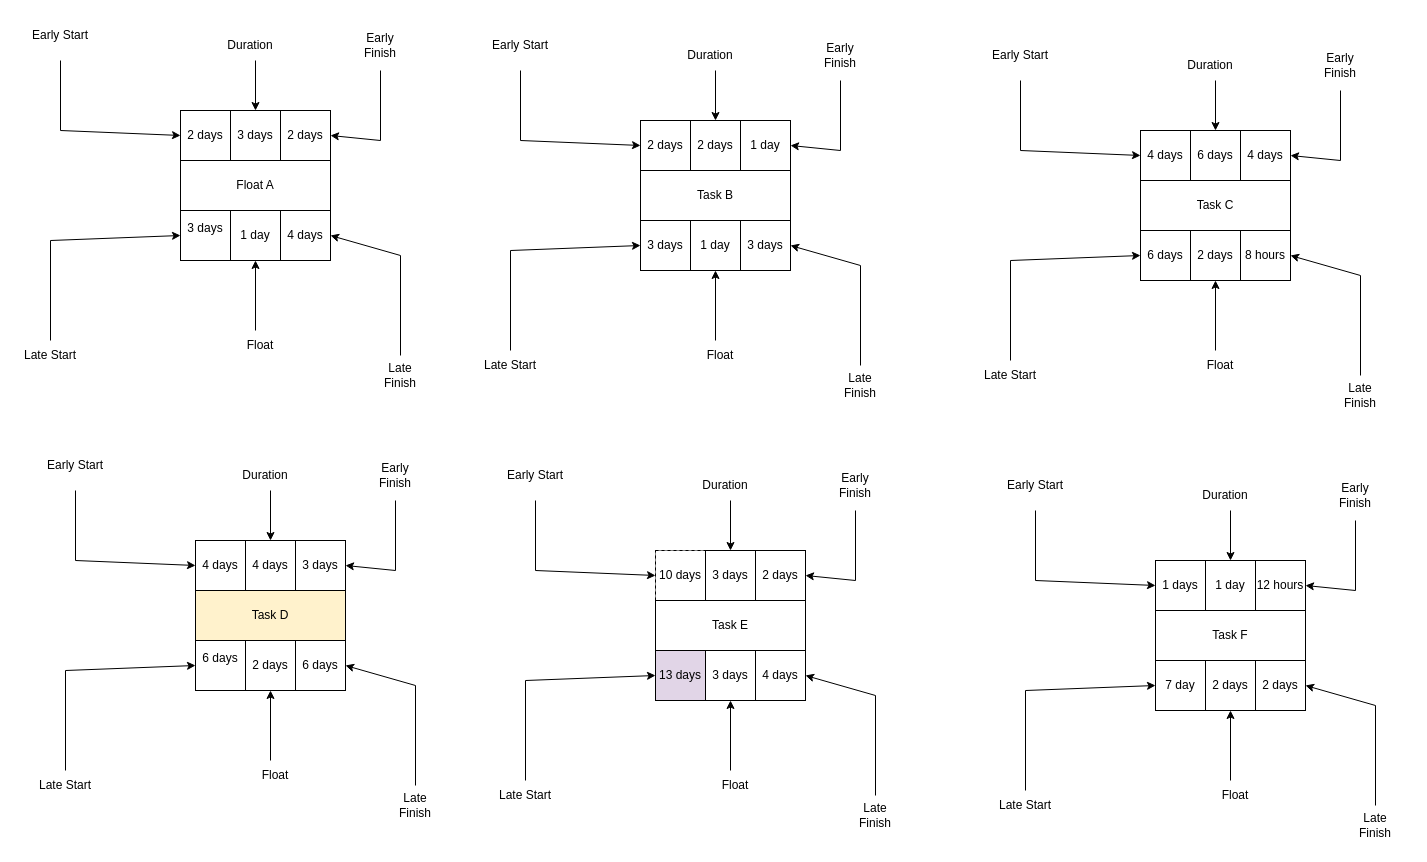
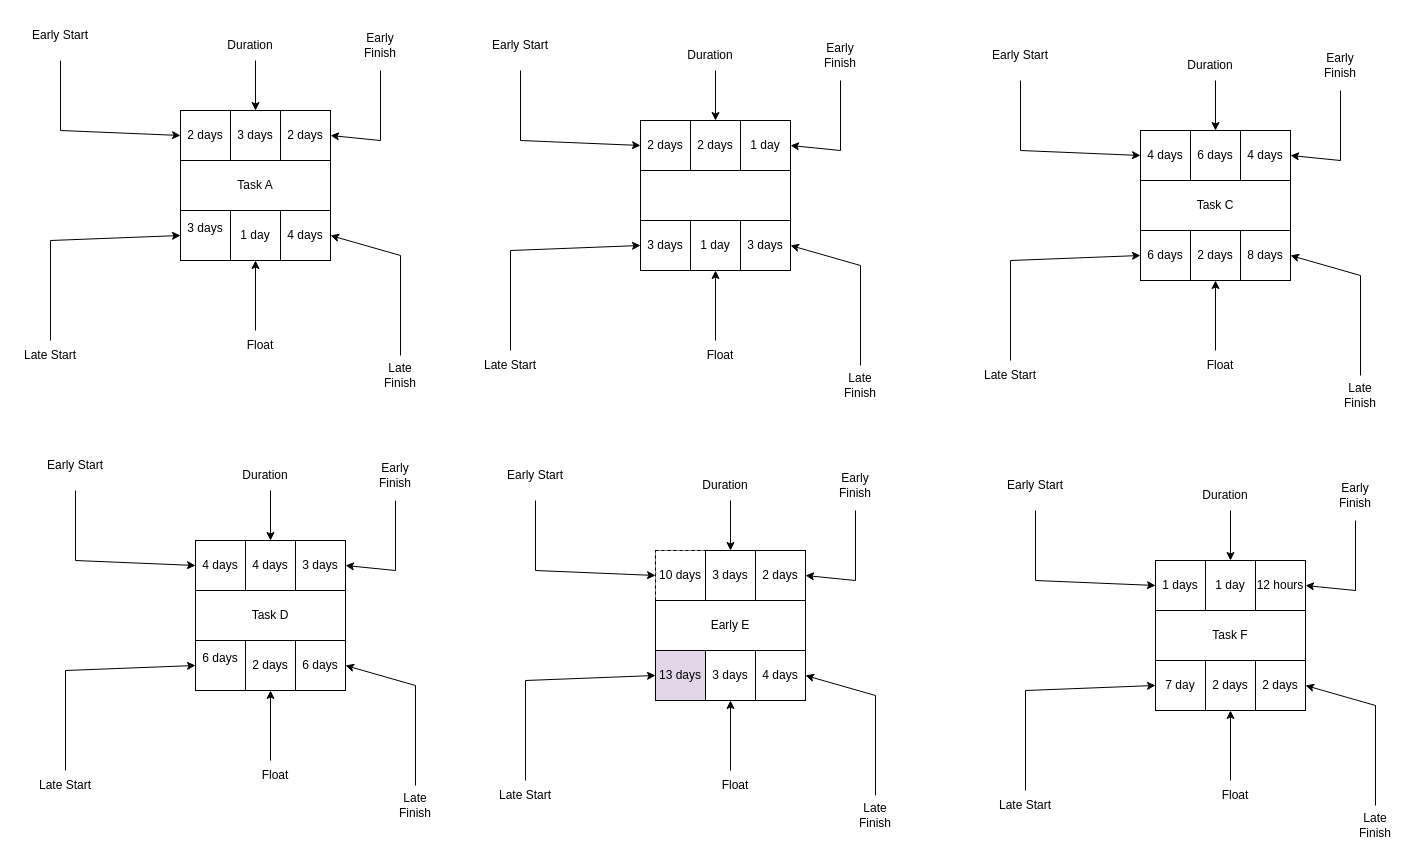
node "Float A": label "Float A" -> "Task A"
node "Task B": removed
node "8 hours": label "8 hours" -> "8 days"
node "Task D": fillcolor #fff2cc -> #ffffff
node "Task E": label "Task E" -> "Early E"
